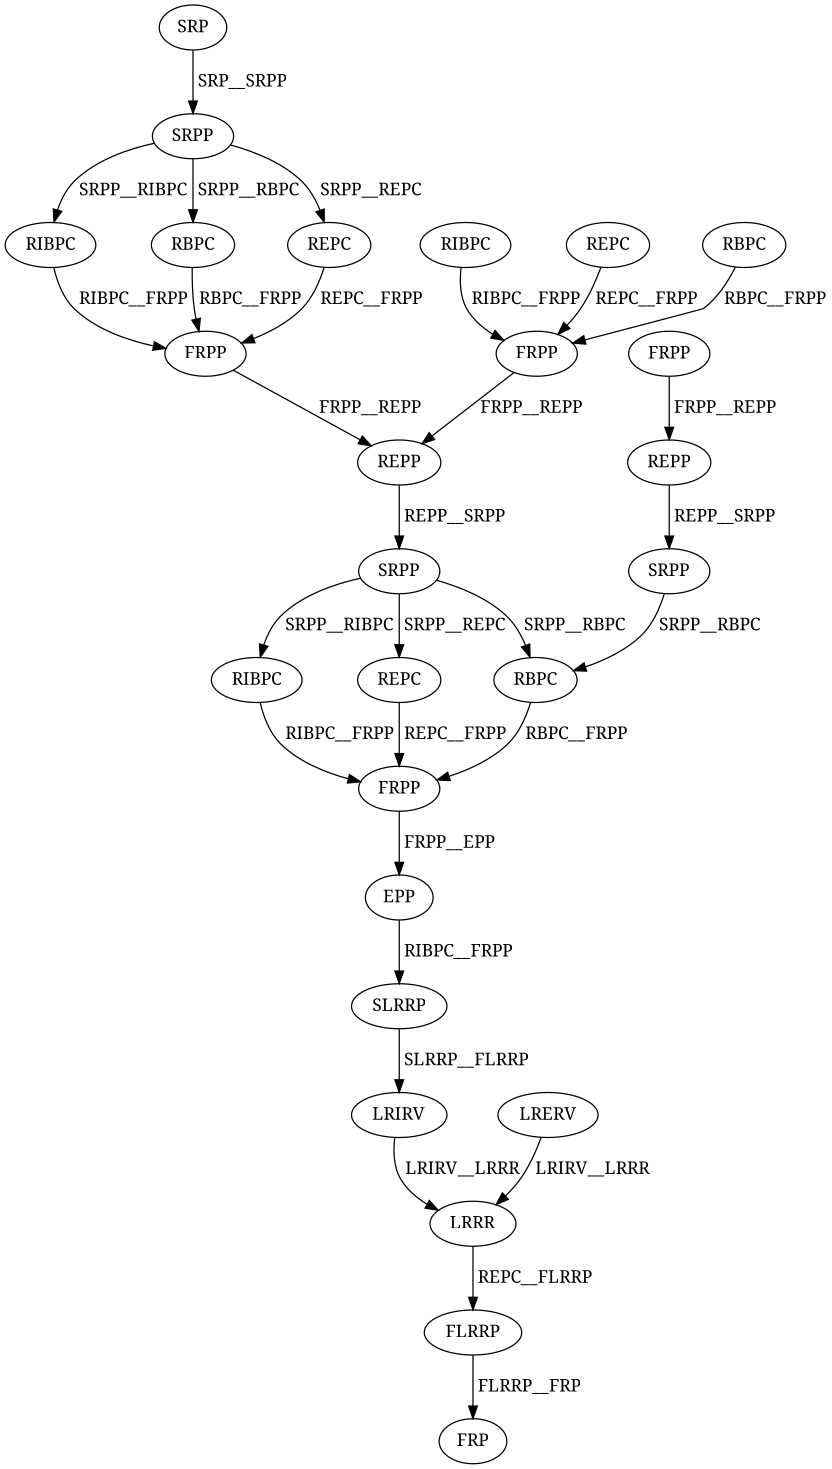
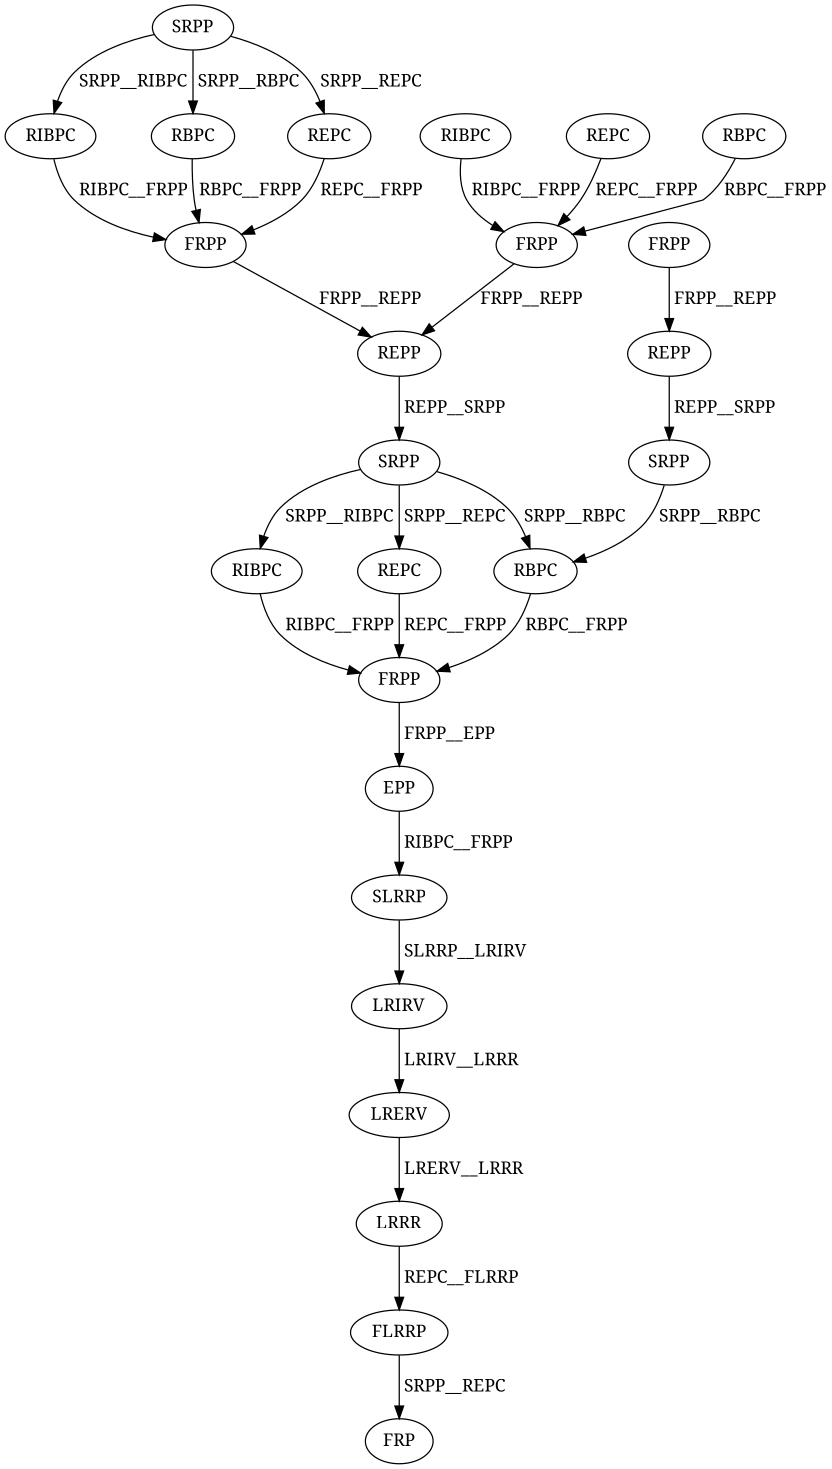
node "SRP": removed
edge "SLRRP" -> "LRIRV": label " SLRRP__FLRRP" -> " SLRRP__LRIRV"
edge "LRERV" -> "LRRR": label " LRIRV__LRRR" -> " LRERV__LRRR"
edge "LRIRV" -> "LRRR": now "LRIRV" -> "LRERV"
edge "FLRRP" -> "FRP": label " FLRRP__FRP" -> " SRPP__REPC"
